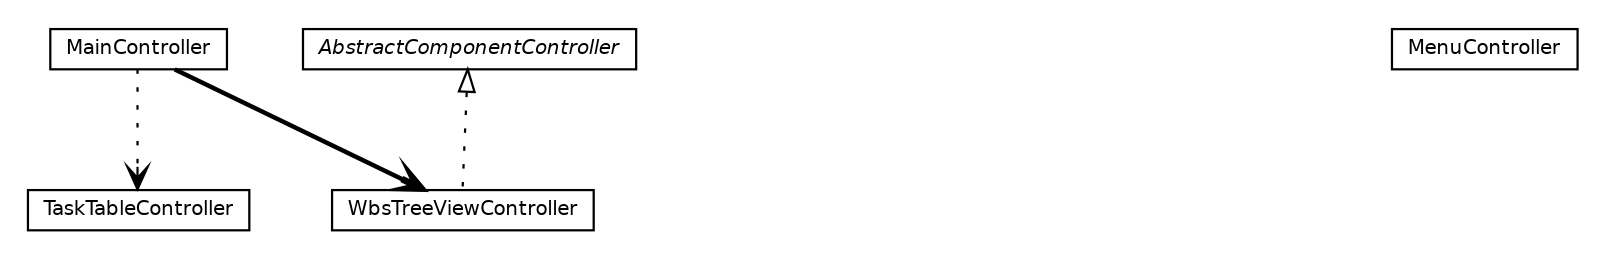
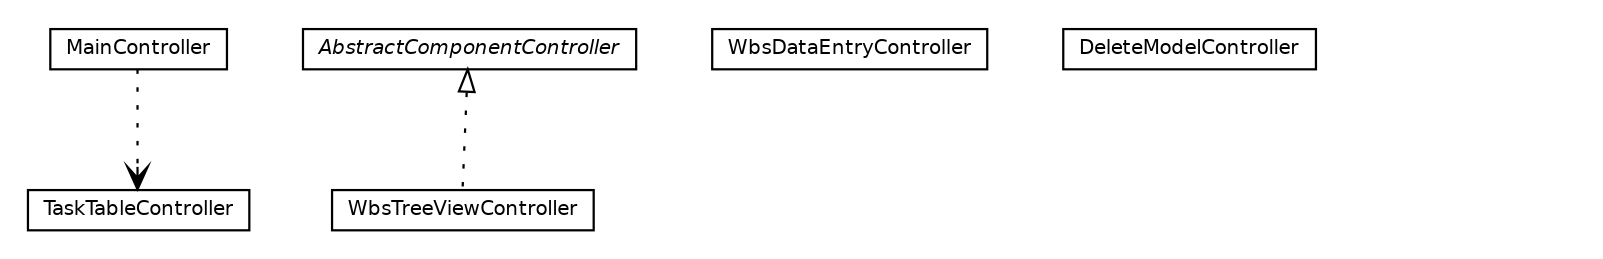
node "WbsDataEntryController": added
node "DeleteModelController": added
node "MenuController": removed
edge "MainController" -> "WbsTreeViewController": removed
